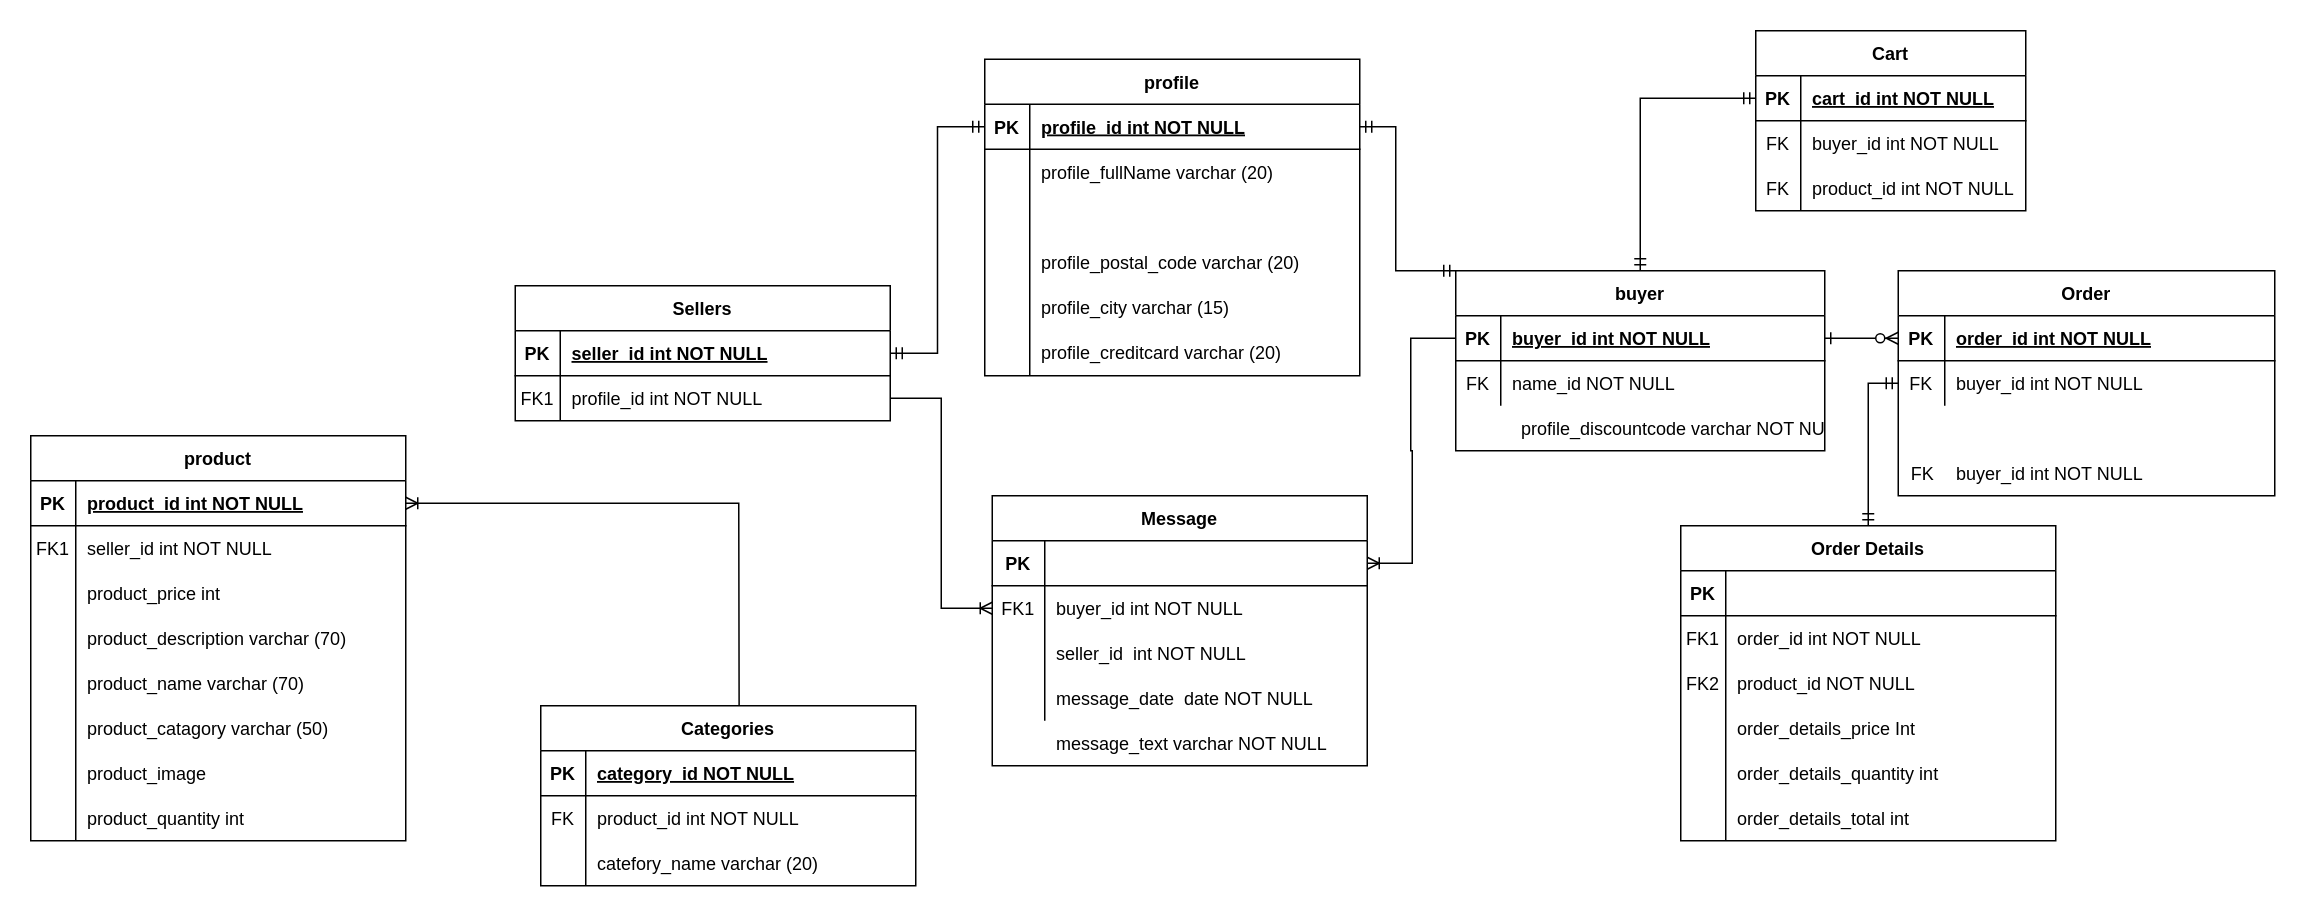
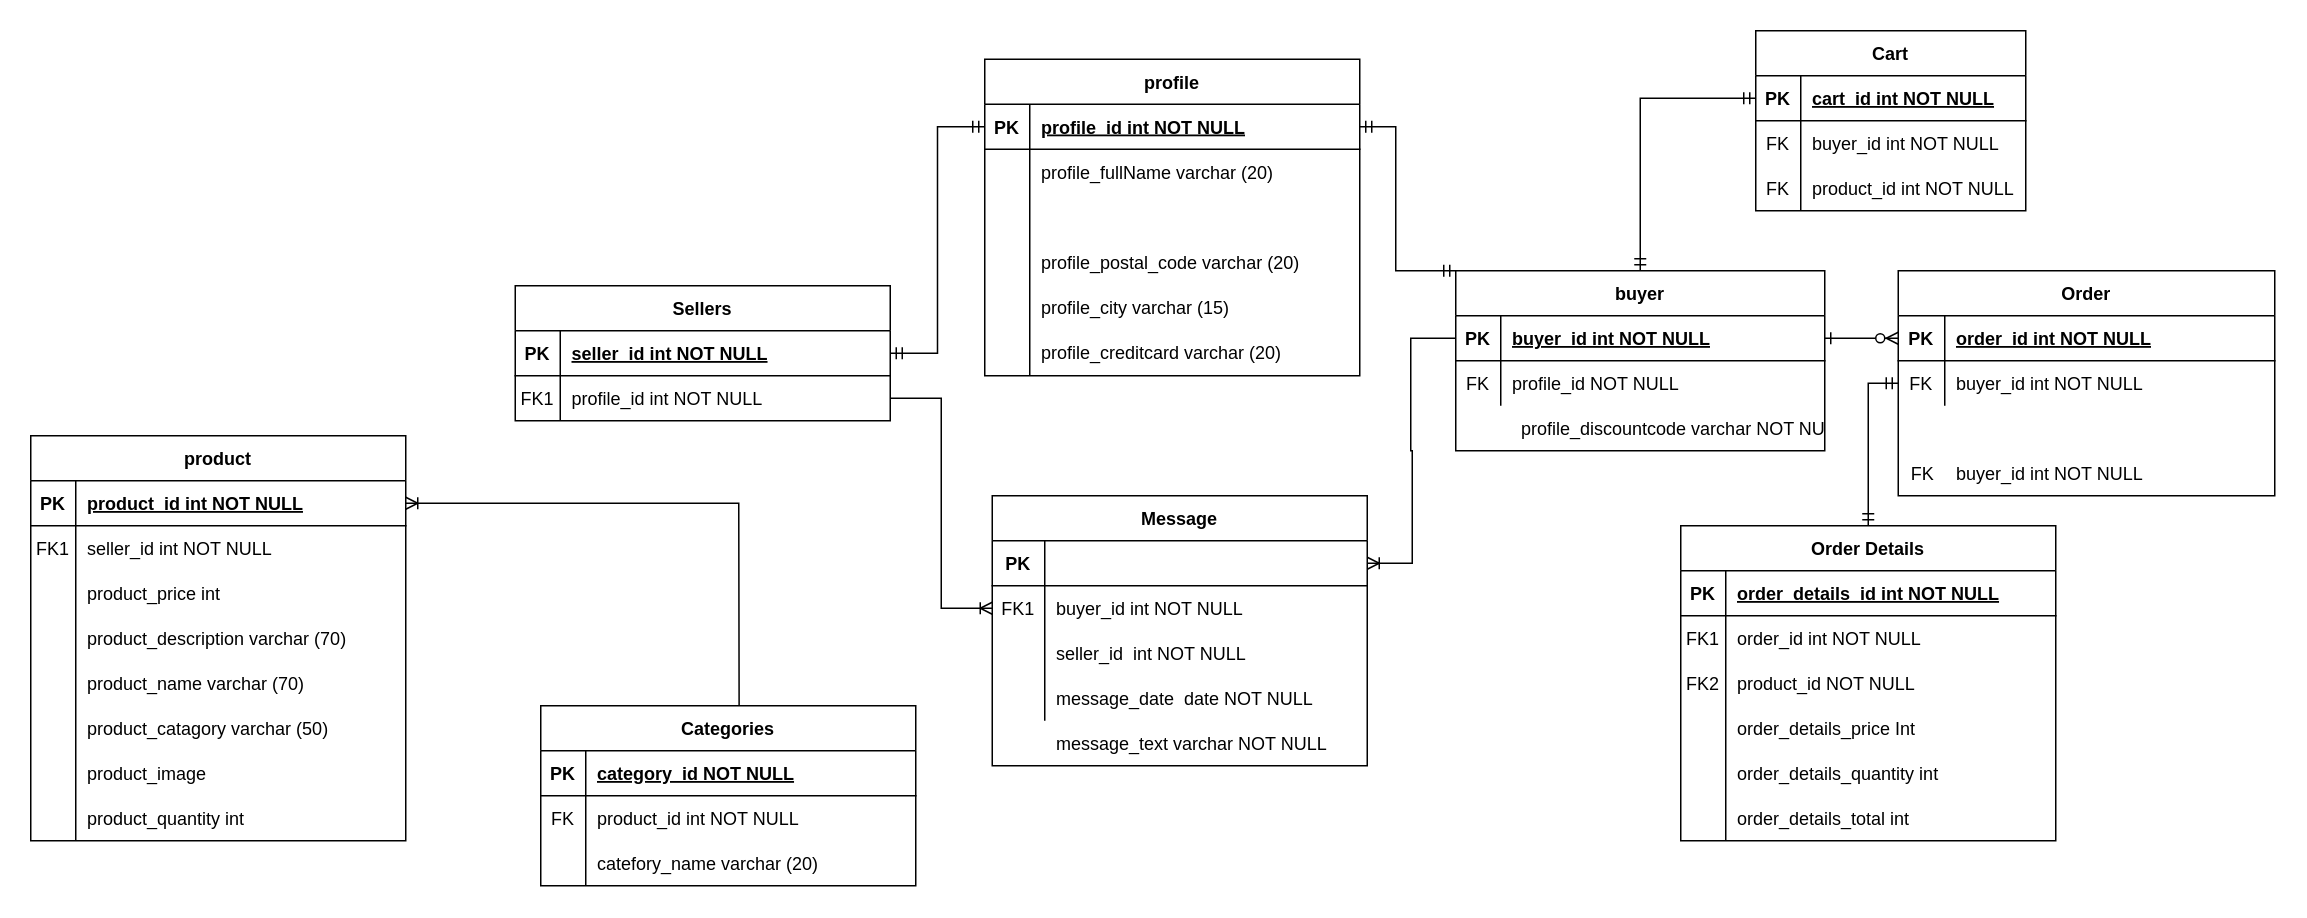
node "name_id NOT NULL": label "name_id NOT NULL" -> "profile_id NOT NULL"
node "order_details_id int NOT NULL": added
